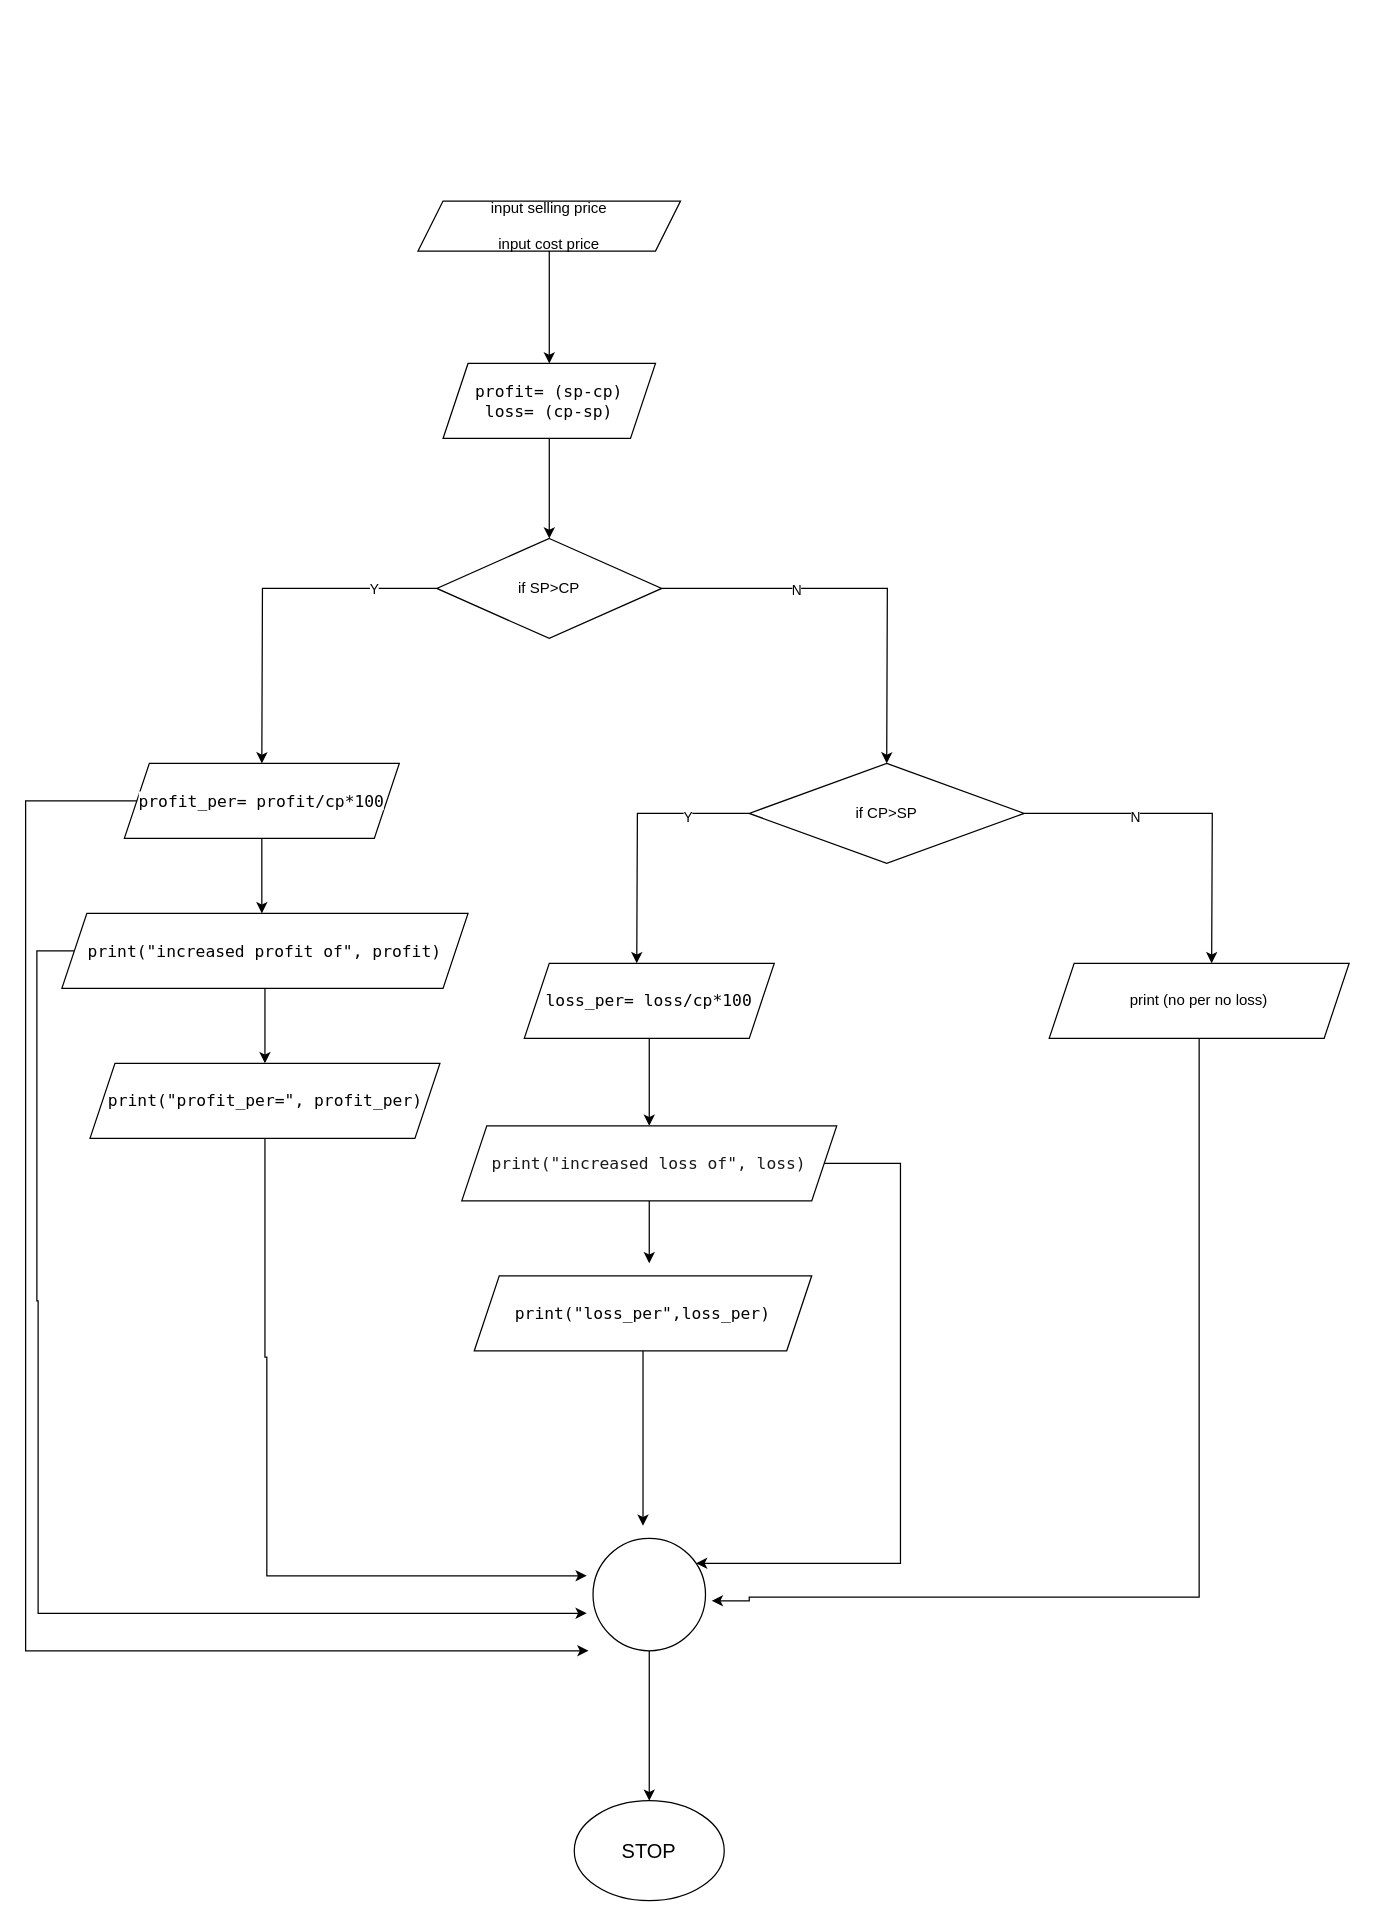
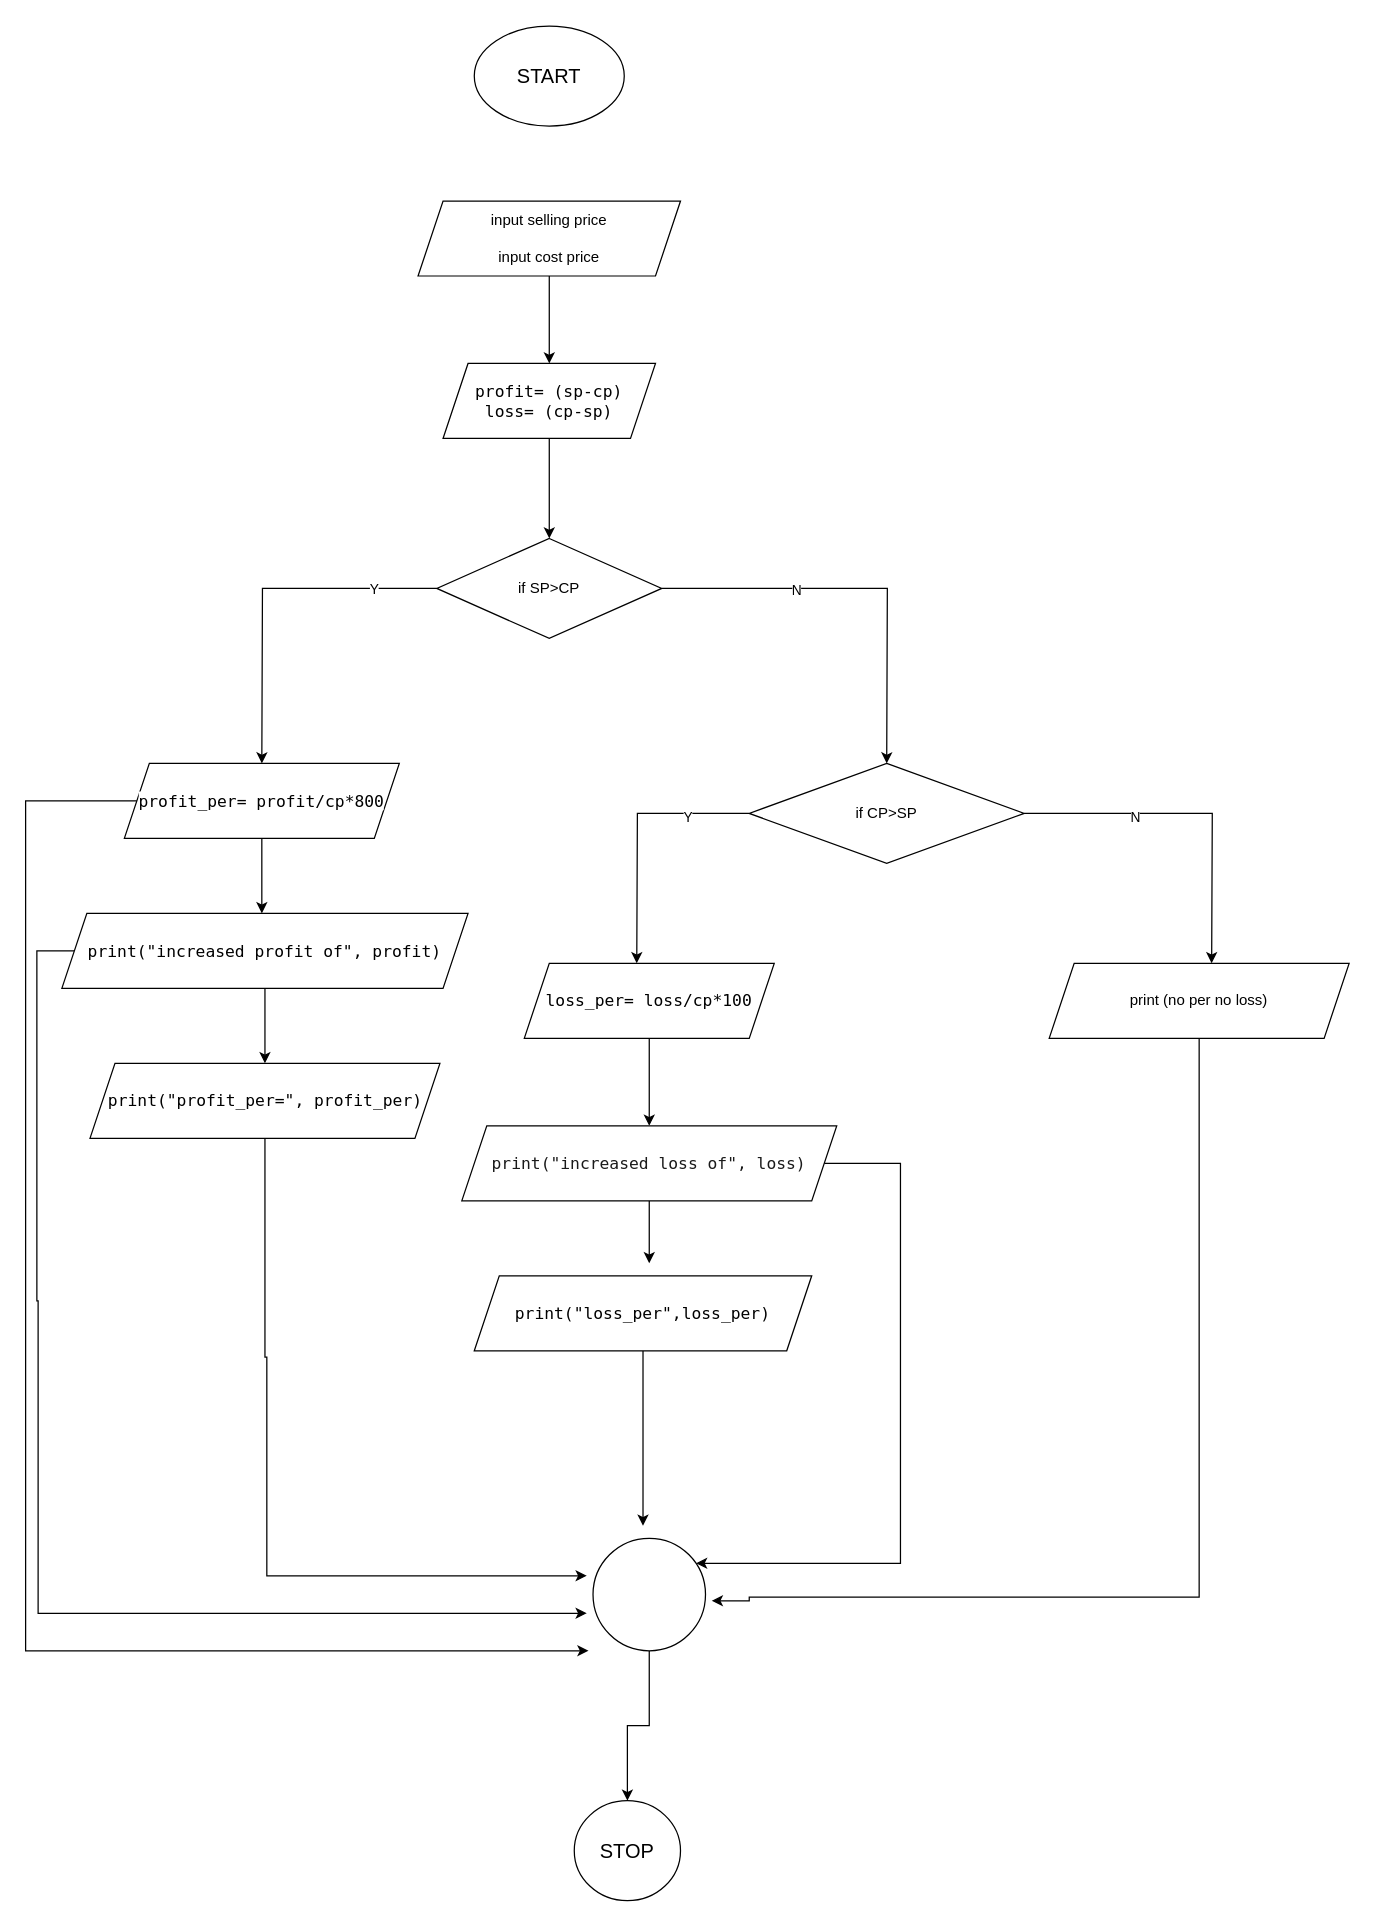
node "START": added
node "input selling price input cost price": size 263x50 -> 263x75
node "profit_per= profit/cp*100": label "profit_per= profit/cp*100" -> "profit_per= profit/cp*800"
node "STOP": size 150x100 -> 106x100
